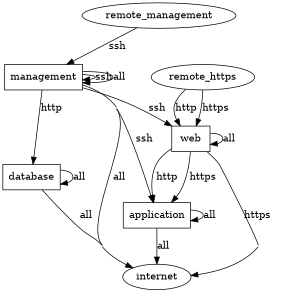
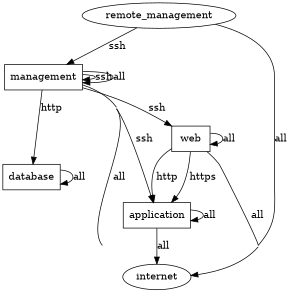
node "remote_https": removed
edge "web" -> "internet": label "https" -> "all"
edge "database" -> "internet": now "remote_management" -> "internet"
